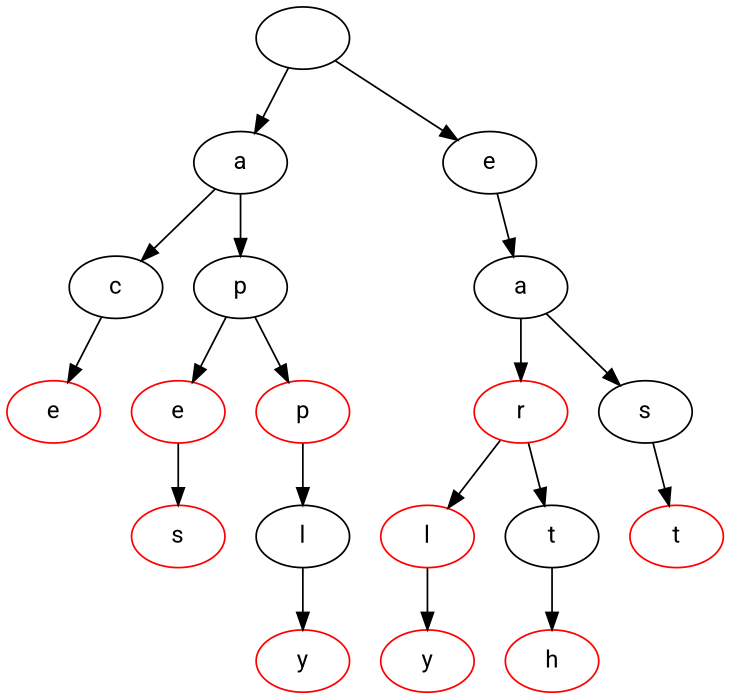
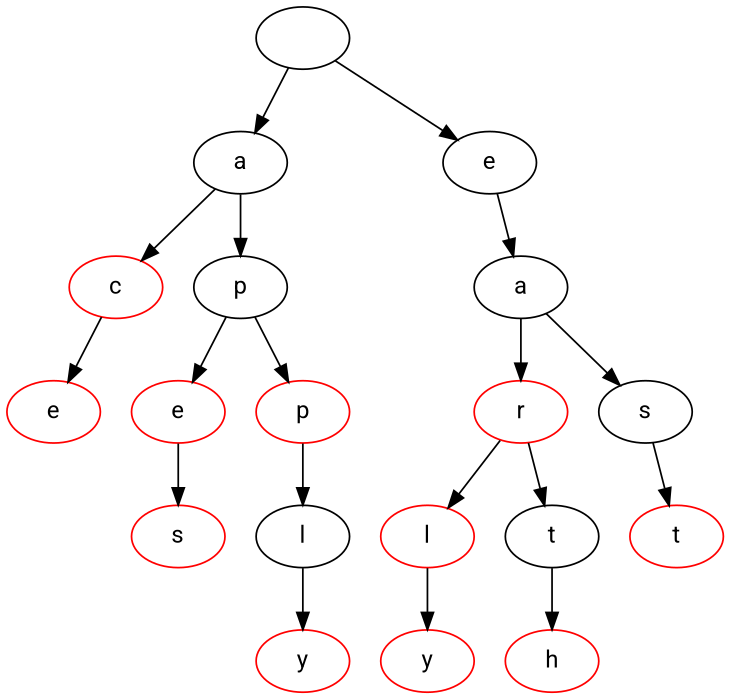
node "c": color black -> red
